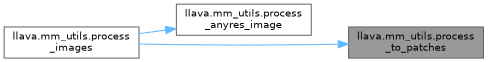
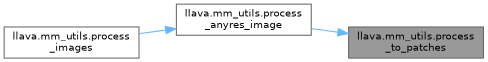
edge "llava.mm_utils.process _images" -> "llava.mm_utils.process _to_patches": now "llava.mm_utils.process _anyres_image" -> "llava.mm_utils.process _to_patches"
